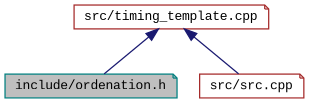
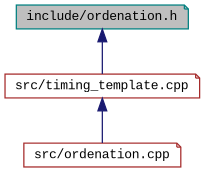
edge "include/ordenation.h" -> "src/timing_template.cpp": reversed
node "src/src.cpp": label "src/src.cpp" -> "src/ordenation.cpp"
